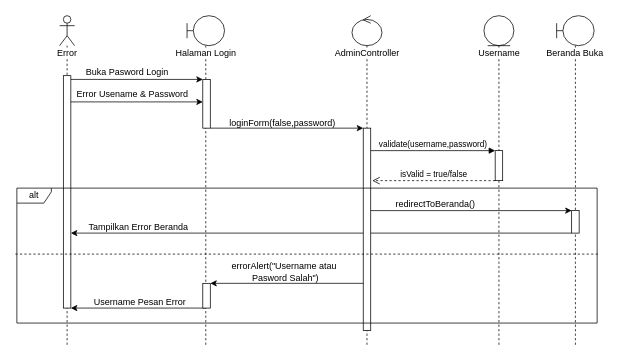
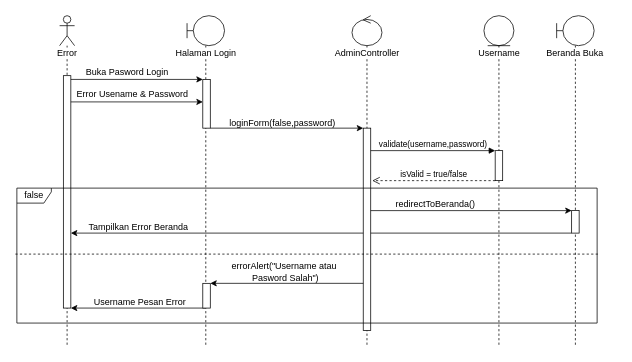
node "alt": label "alt" -> "false"
